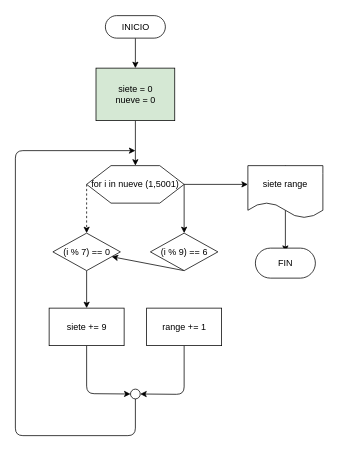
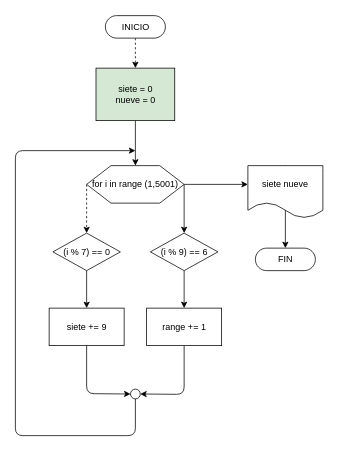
edge "INICIO" -> "siete = 0 nueve = 0": style solid -> dashed
node "for i in nueve (1,5001)": label "for i in nueve (1,5001)" -> "for i in range (1,5001)"
node "siete range": label "siete range" -> "siete nueve"
node "FIN": size 60x30 -> 60x23
edge "(i % 9) == 6" -> "(i % 7) == 0": now "(i % 9) == 6" -> "range += 1"
